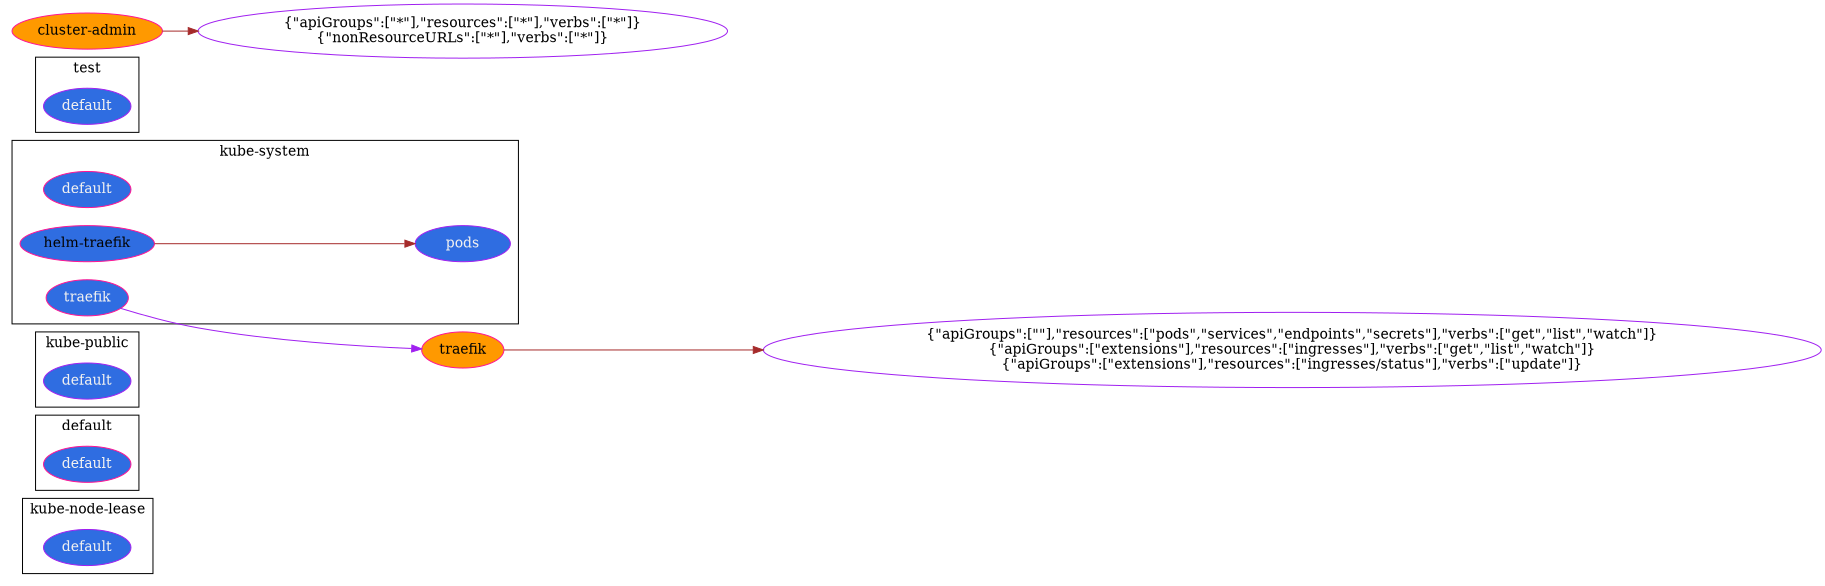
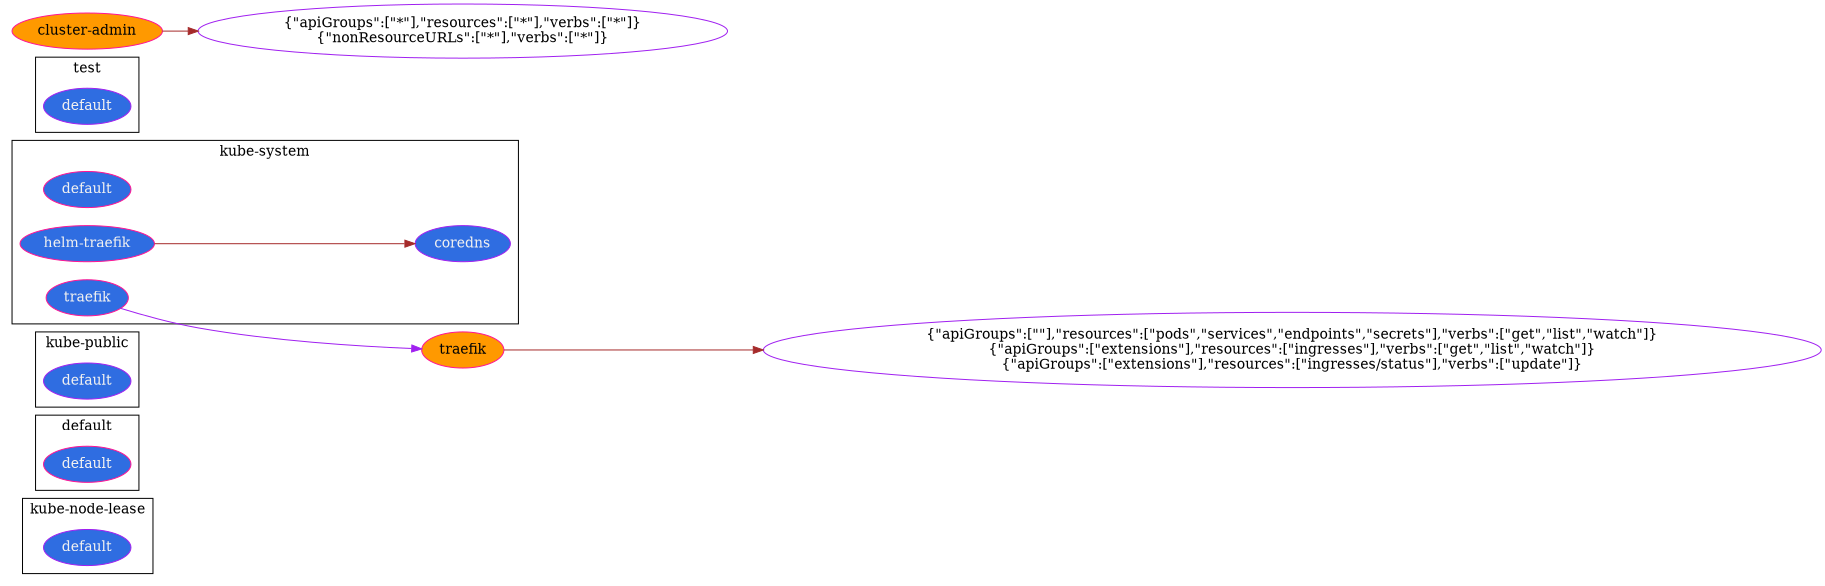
node "helm-traefik": fontcolor #030303 -> #f0f0f0
node "pods": label "pods" -> "coredns"
